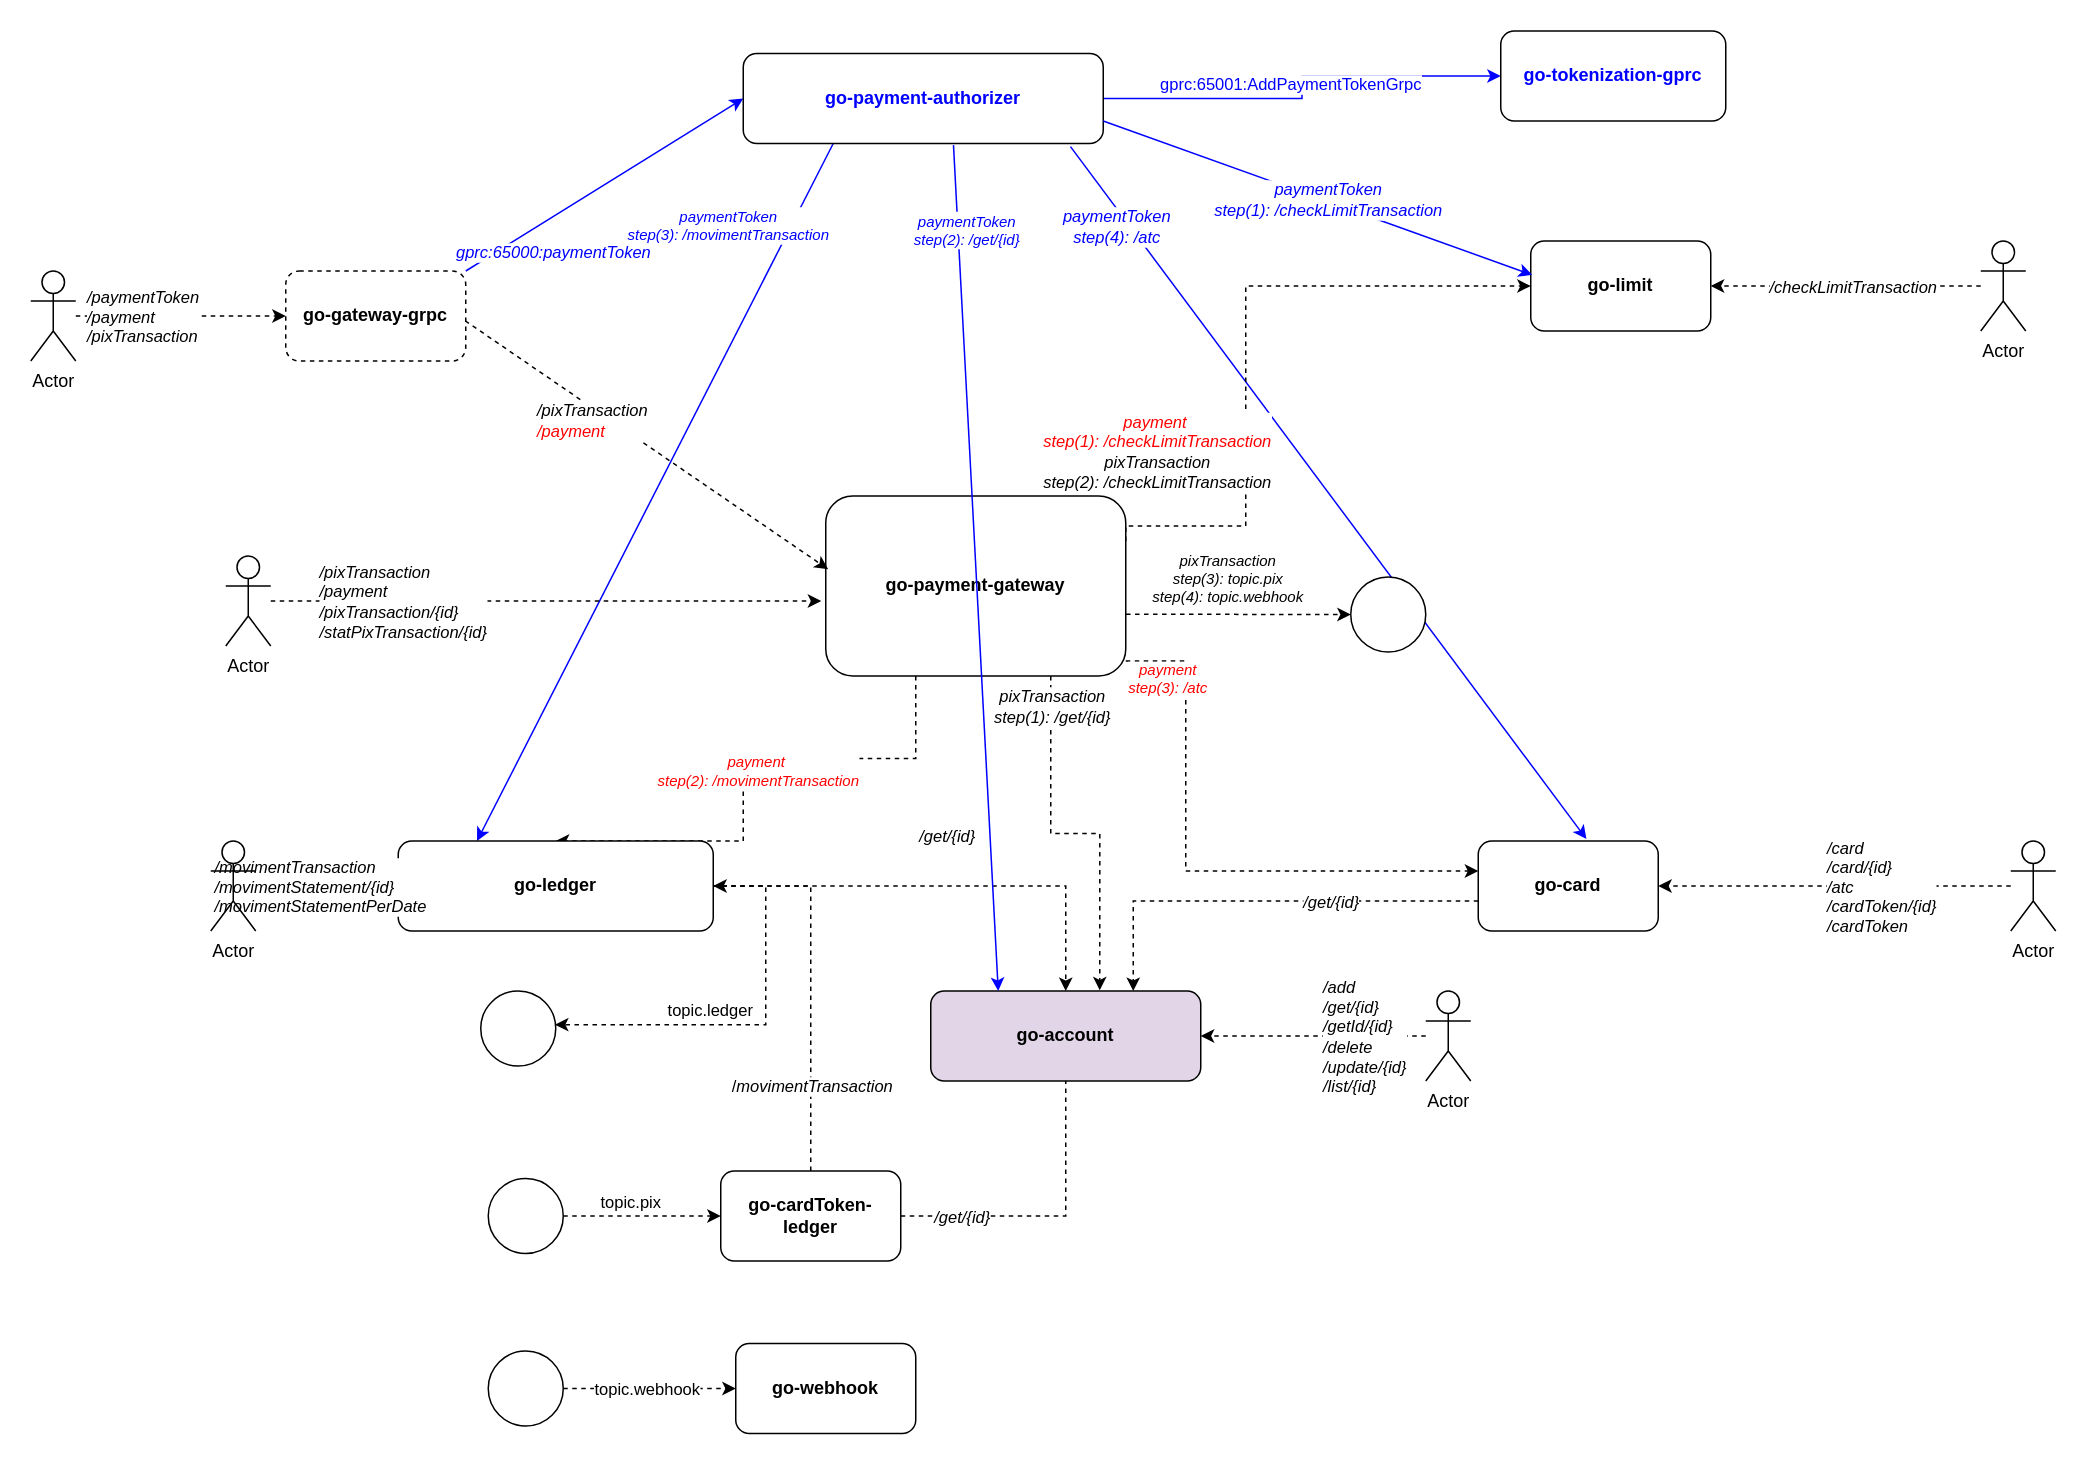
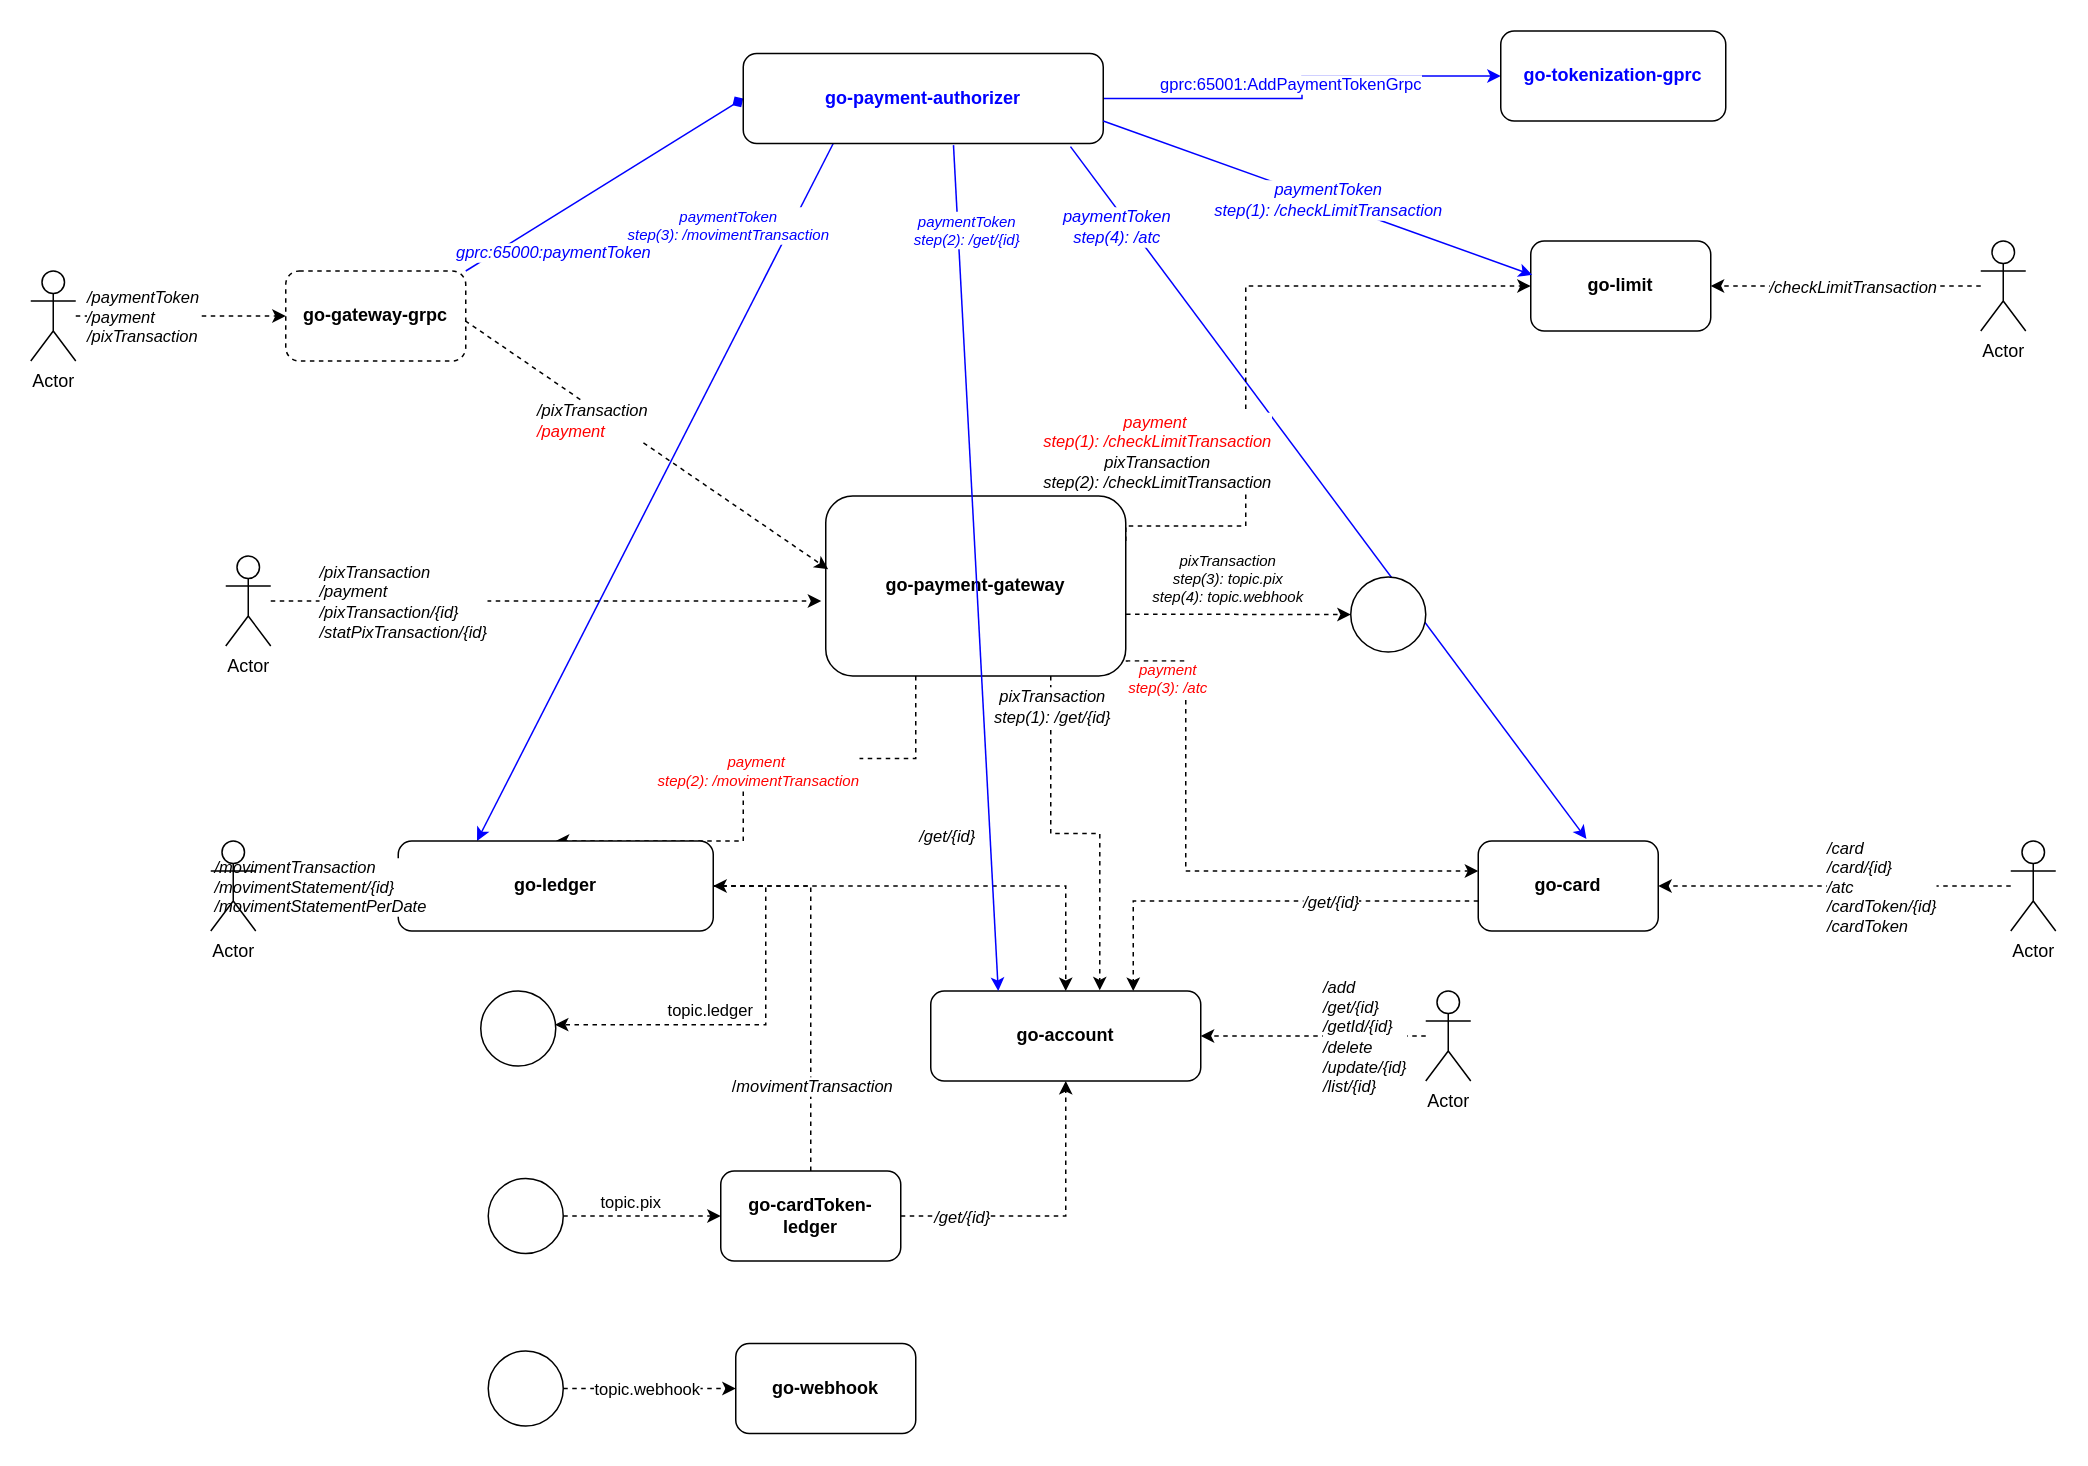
edge "go-gateway-grpc" -> "go-payment-authorizer": arrowhead classic -> diamond
node "go-account": fillcolor #e1d5e7 -> #ffffff
edge "go-account" -- "go-cardToken-ledger": arrowhead none -> classic
